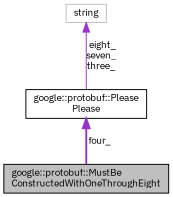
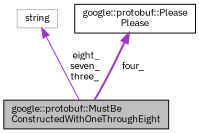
edge "google::protobuf::Please Please" -> "string": now "google::protobuf::MustBe ConstructedWithOneThroughEight" -> "string"
